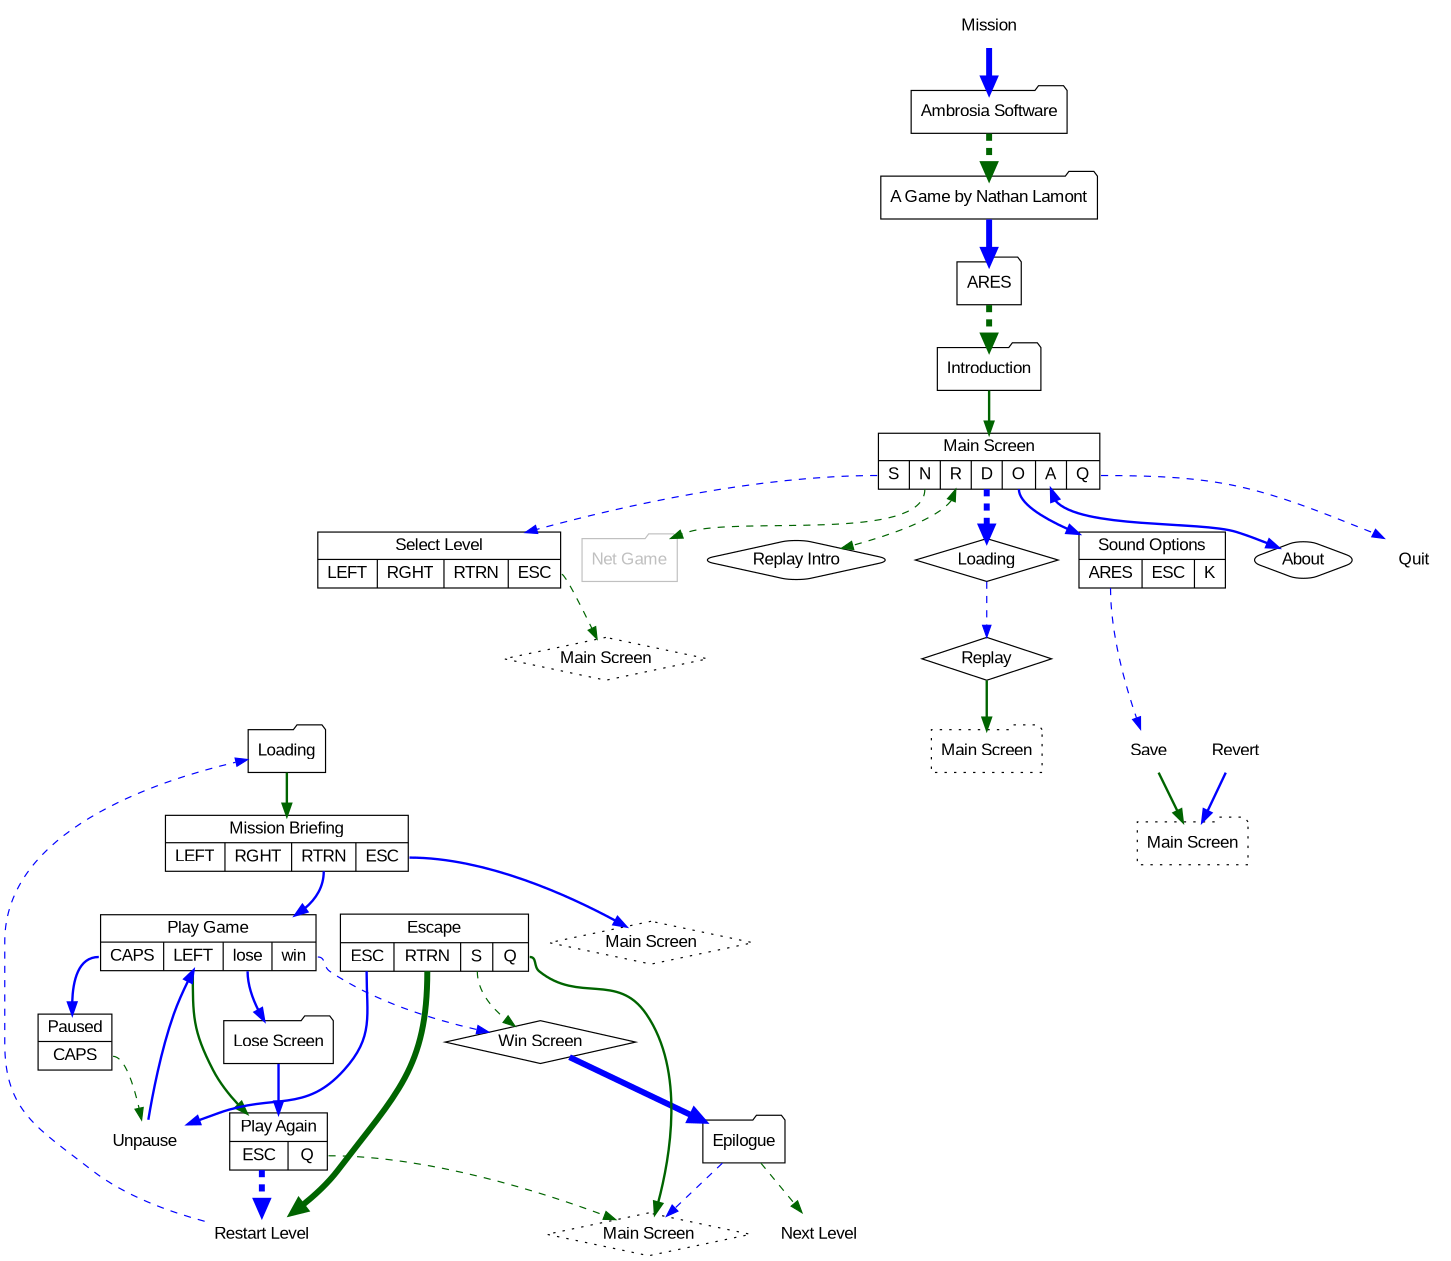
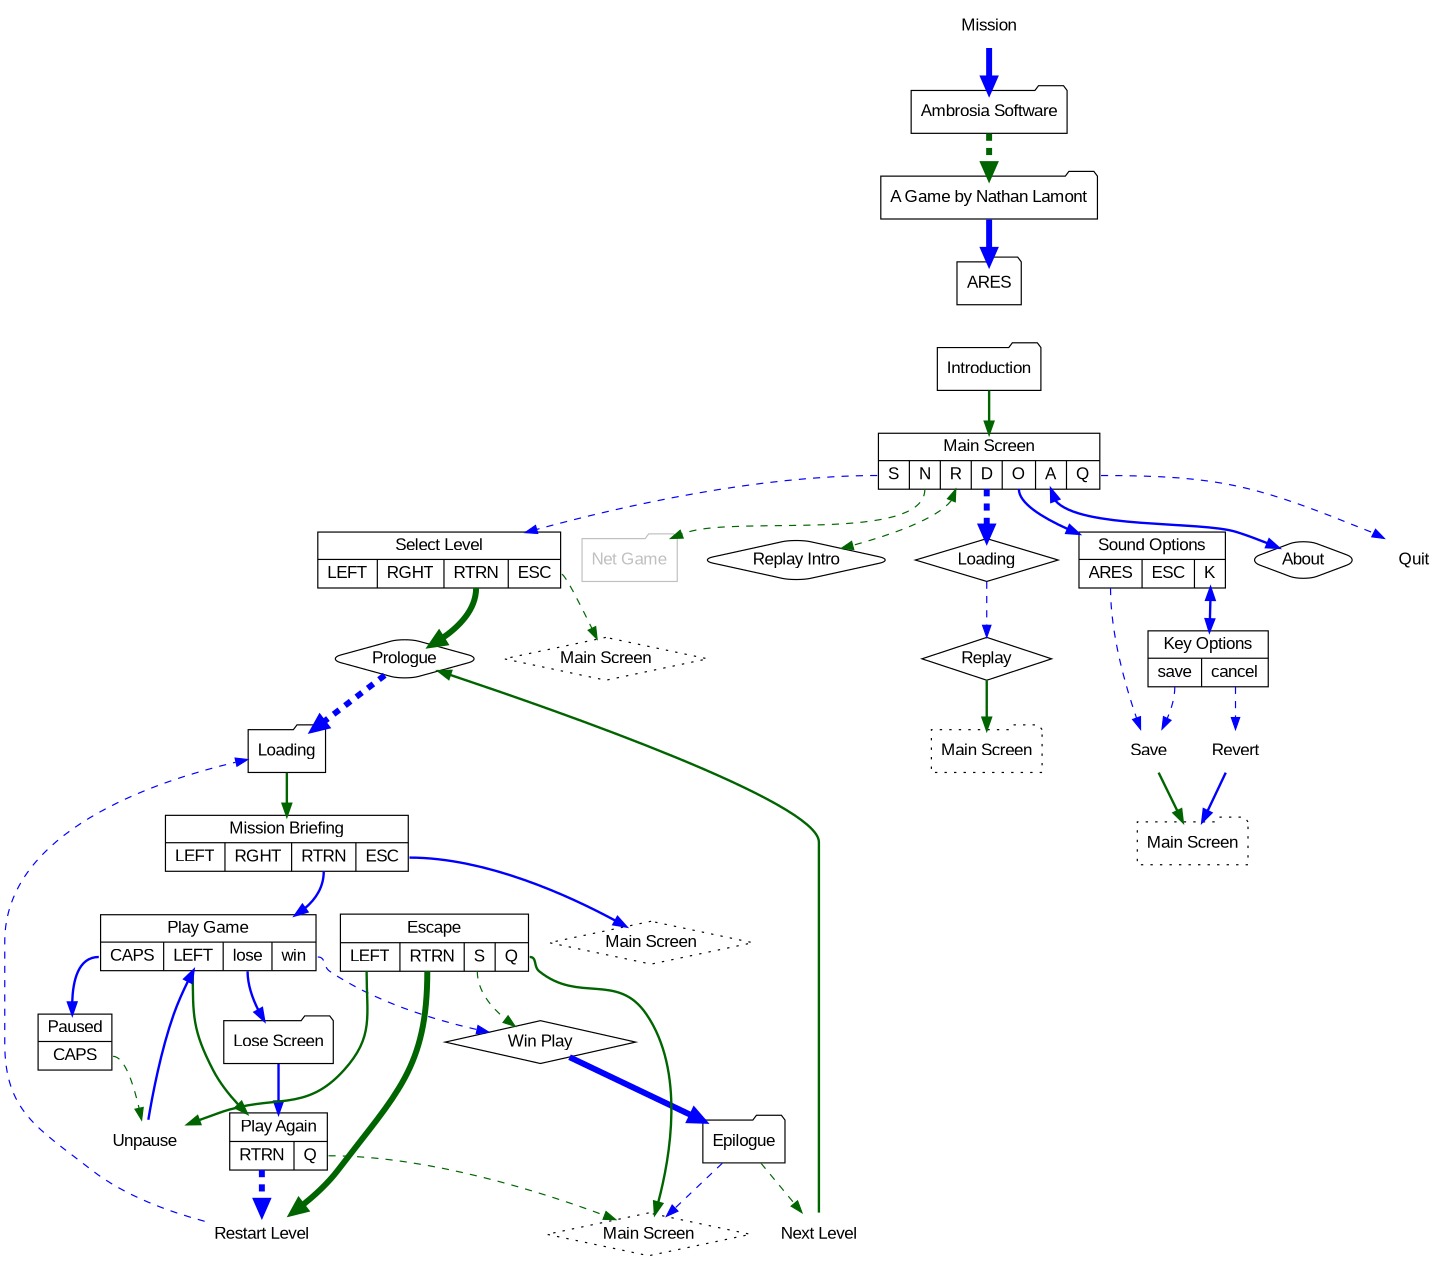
edge "ARES" -> "Introduction": removed
node "Prologue": added
node "Key Options": added
node "Escape": text "ESC" -> "LEFT"
node "Win Screen": label "Win Screen" -> "Win Play"
edge "Escape" -> "Unpause": color blue -> darkgreen
node "Play Again": text "ESC" -> "RTRN"
